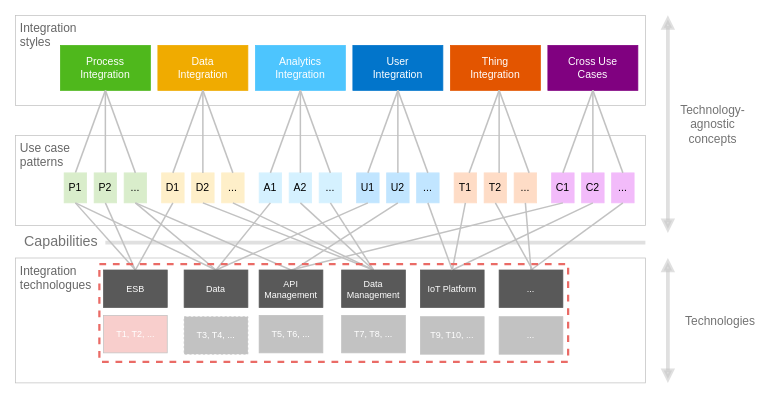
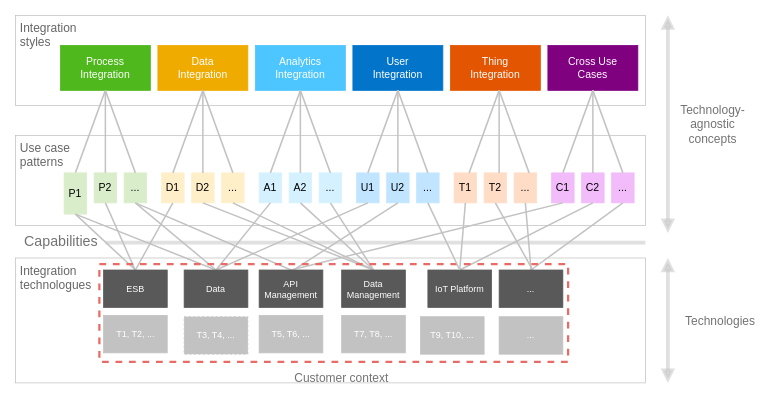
node "P1": size 23x30 -> 23x41
node "IoT Platform": moved (452, 289) -> (460, 289)
node "T1, T2, ...": fillcolor #f8cecc -> #c2c2c2
node "Customer context": added
